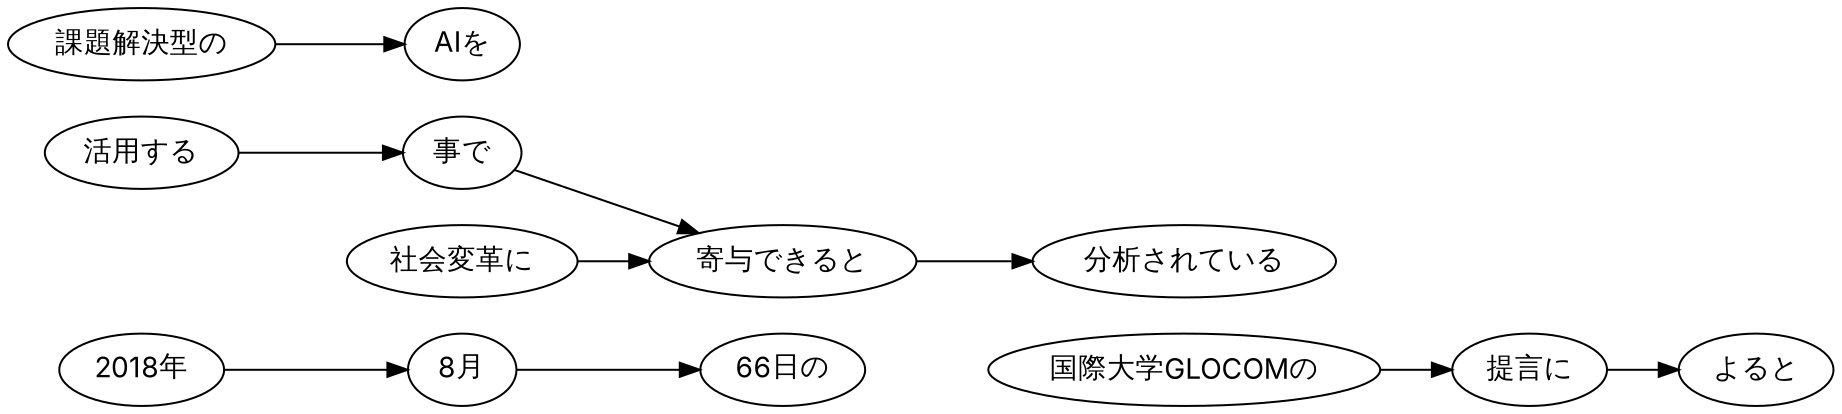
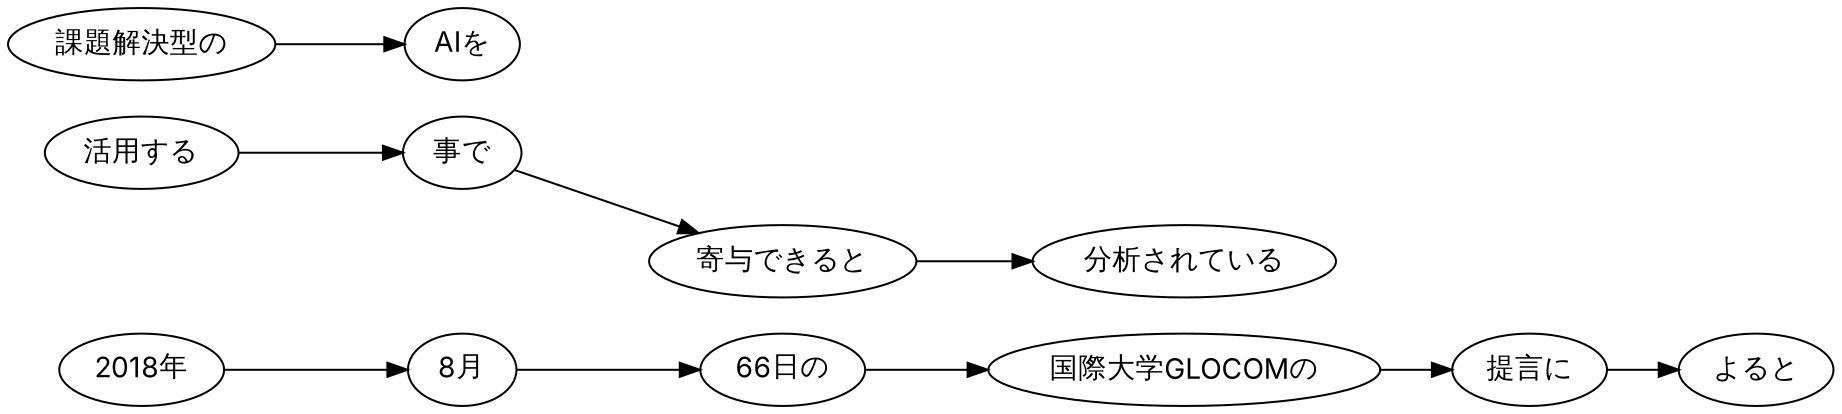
node "社会変革に": removed
edge "66日の" -> "国際大学GLOCOMの": added
